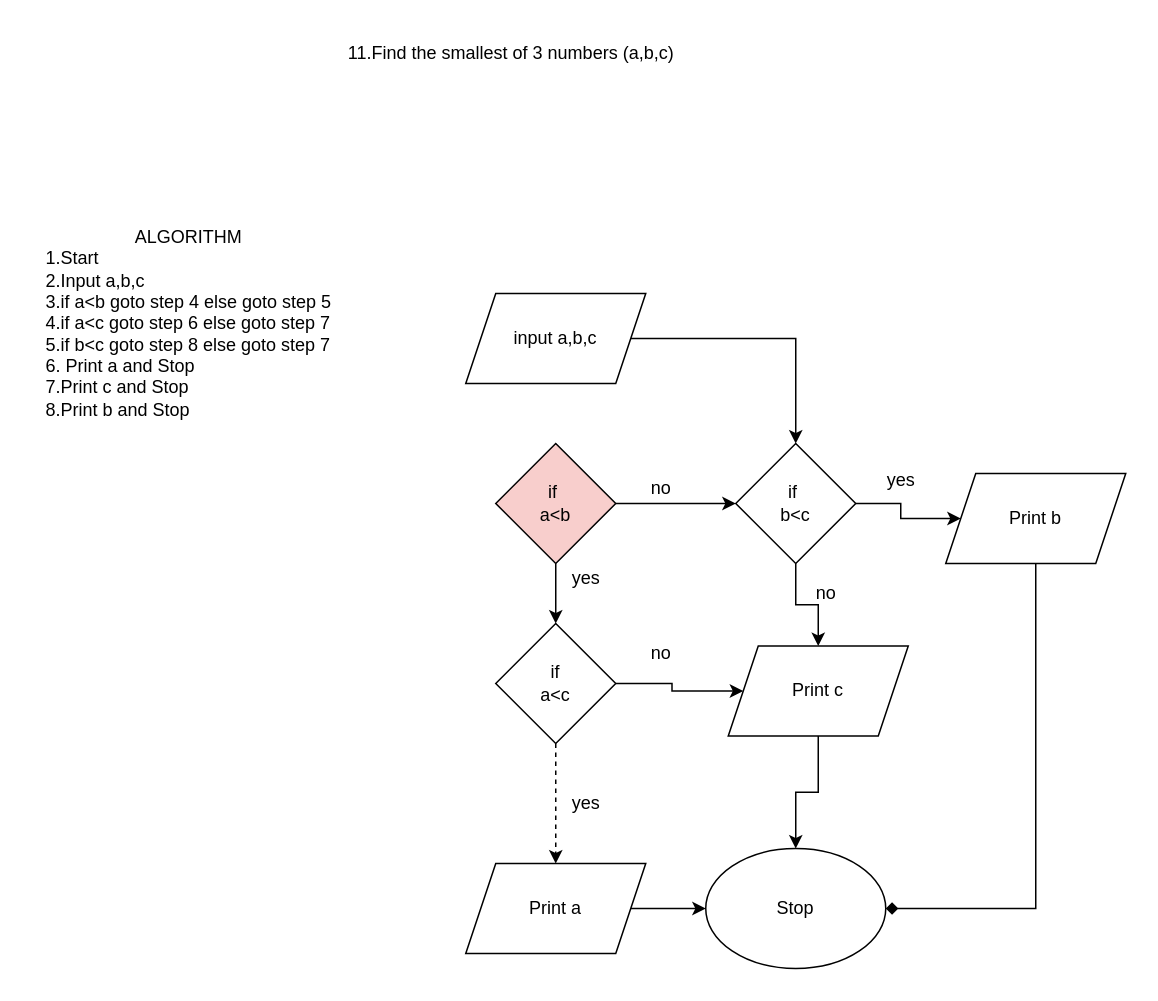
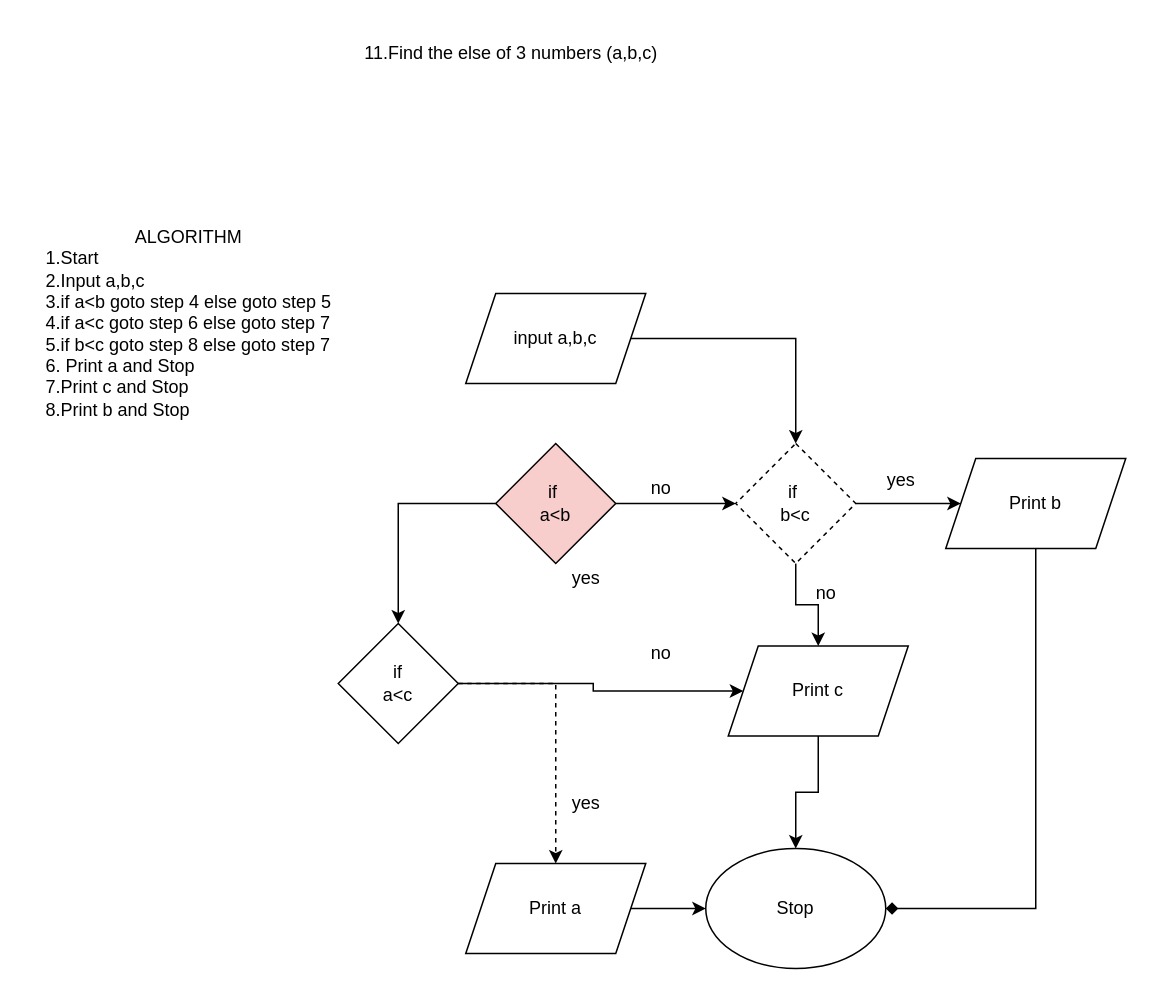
node "11.Find the smallest of 3 numbers (a,b,c)": label "11.Find the smallest of 3 numbers (a,b,c)" -> "11.Find the else of 3 numbers (a,b,c)"
node "if b<c": style solid -> dashed
node "Print b": moved (1036, 518) -> (1036, 503)
node "if a<c": moved (556, 683) -> (398, 683)
